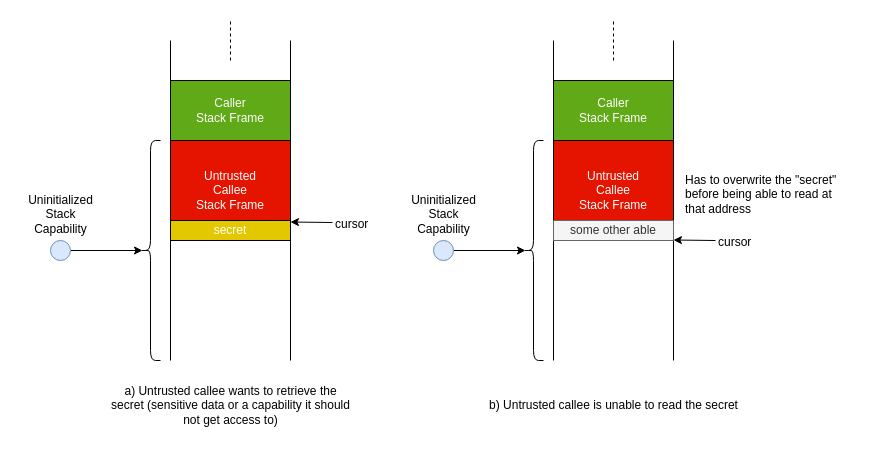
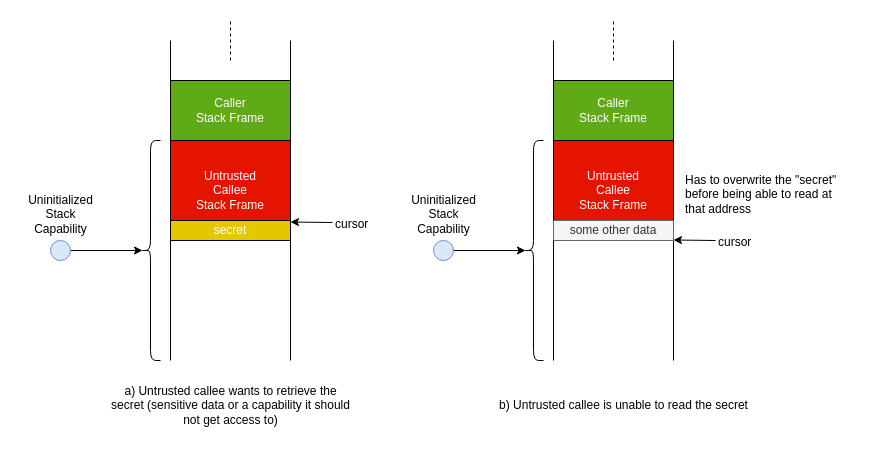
node "some other able": label "some other able" -> "some other data"
node "b) Untrusted callee is unable to read the secret": moved (614, 406) -> (624, 406)
